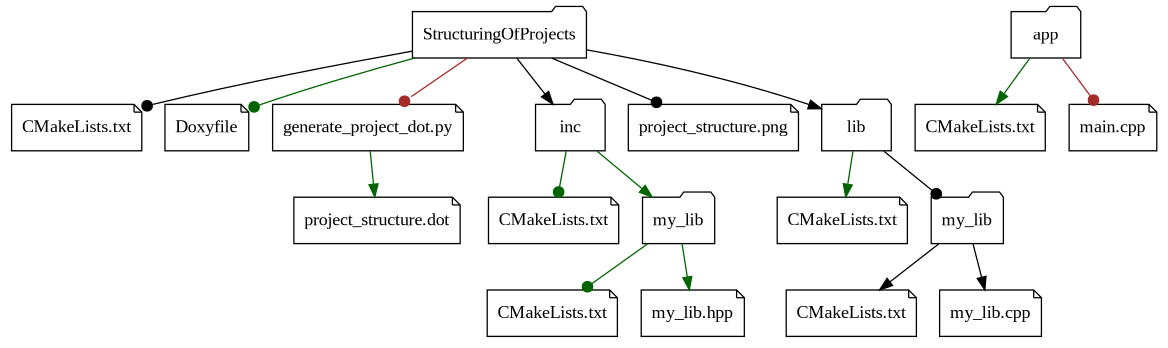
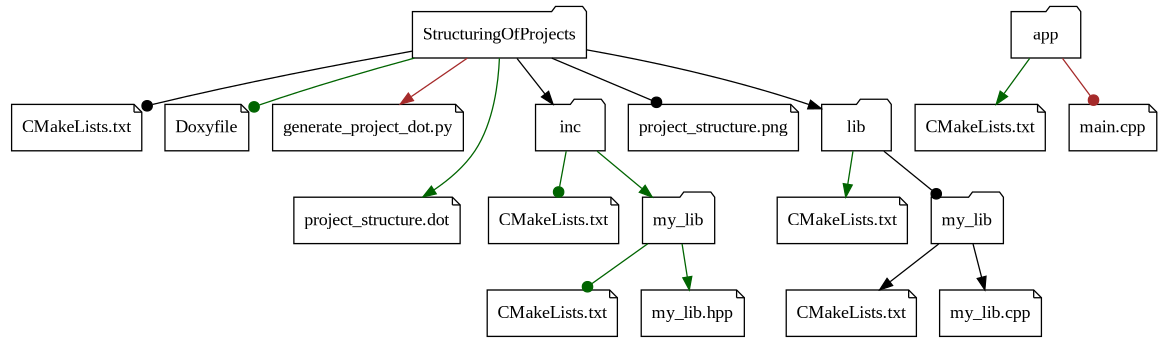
edge "StructuringOfProjects" -> "generate_project_dot.py": arrowhead dot -> normal
edge "generate_project_dot.py" -> "project_structure.dot": now "StructuringOfProjects" -> "project_structure.dot"
